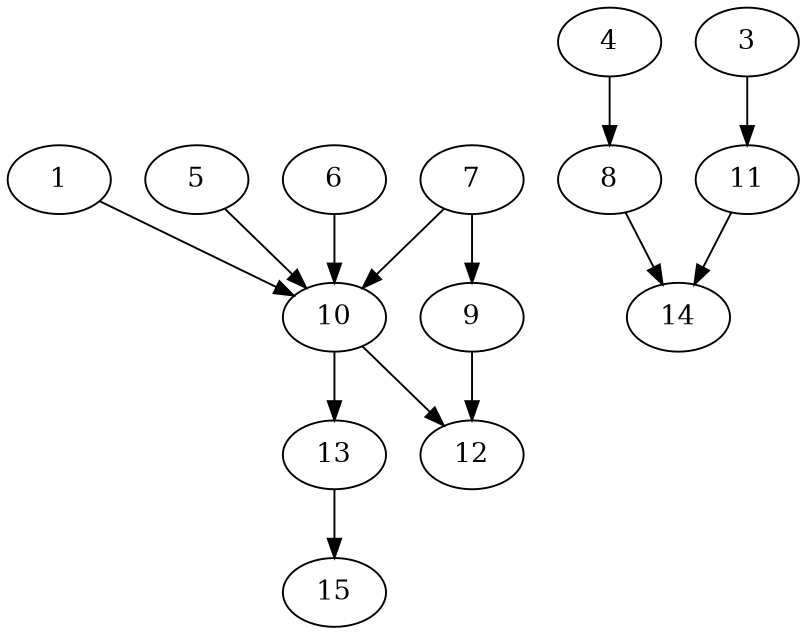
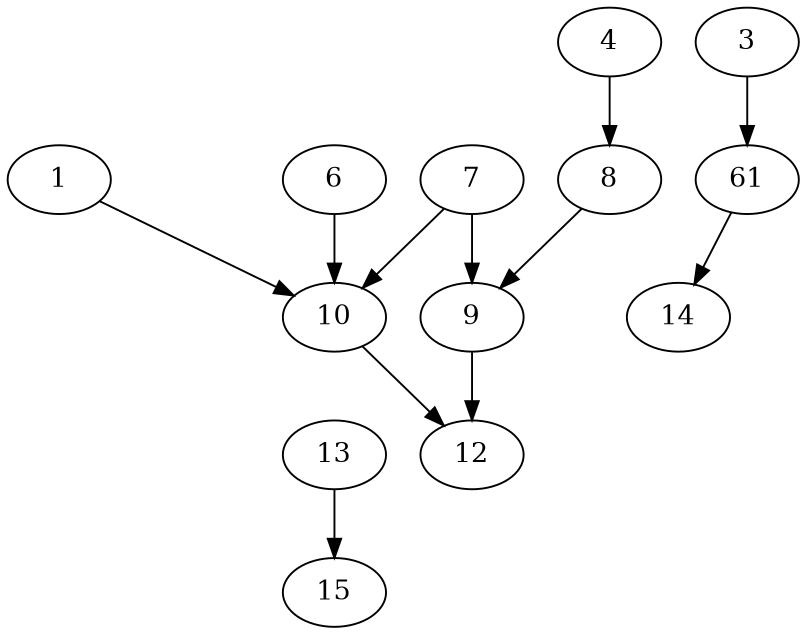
node "5": removed
node "11": label "11" -> "61"
edge "8" -> "14": now "8" -> "9"
edge "10" -> "13": removed
